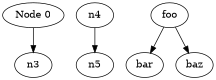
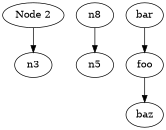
node "Node 0": label "Node 0" -> "Node 2"
node "n4": label "n4" -> "n8"
edge "foo" -> "bar": reversed
